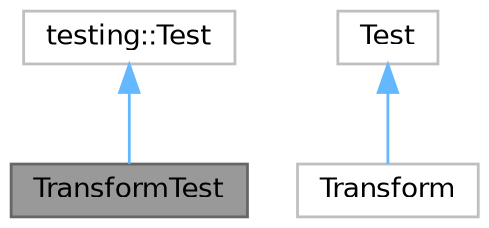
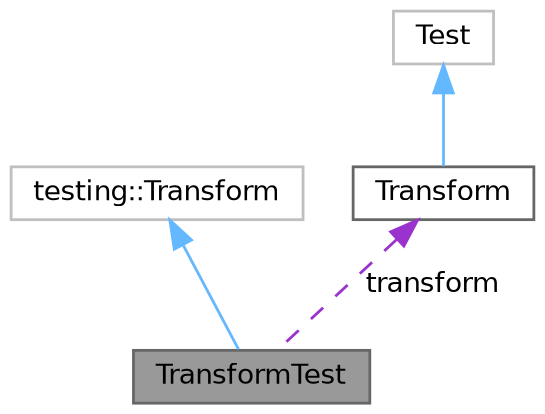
node "testing::Test": label "testing::Test" -> "testing::Transform"
node "Transform": color grey75 -> gray40
edge "TransformTest" -> "Transform": added, label "transform"
